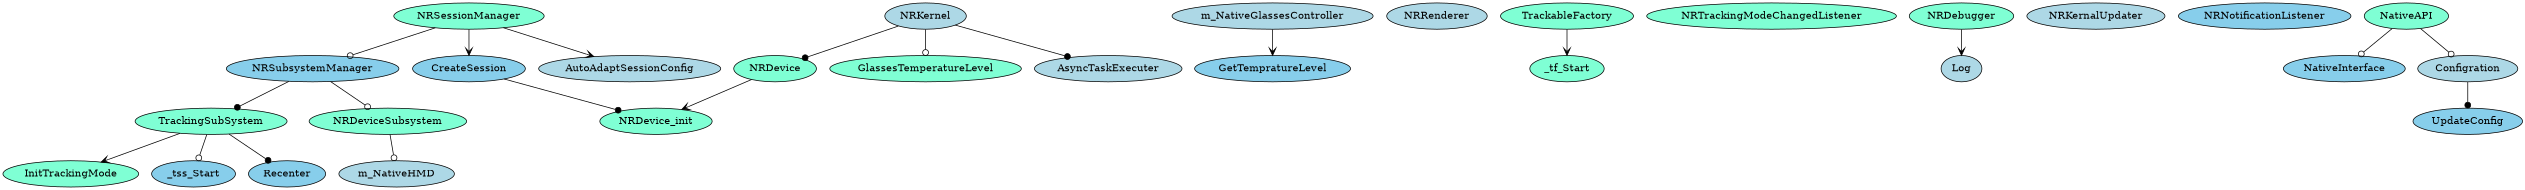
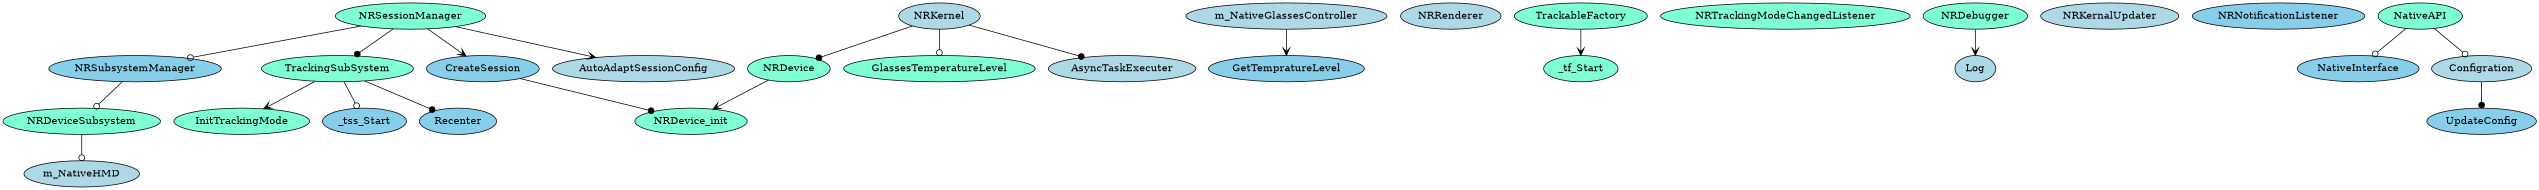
edge "NRSubsystemManager" -> "TrackingSubSystem": now "NRSessionManager" -> "TrackingSubSystem"
